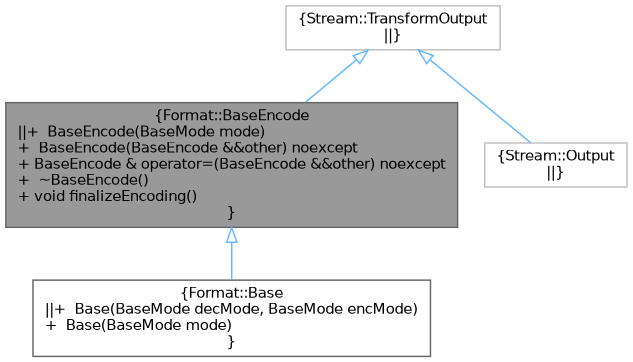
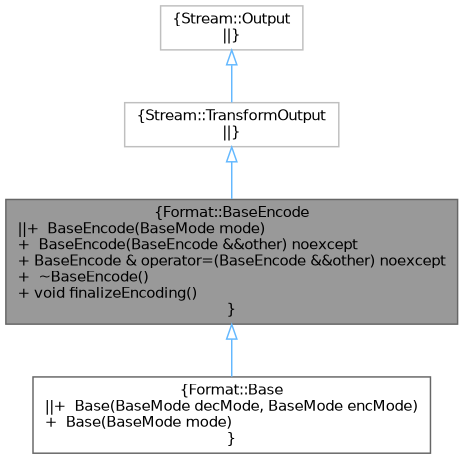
edge "{Stream::Output ||}" -> "{Stream::TransformOutput ||}": reversed
